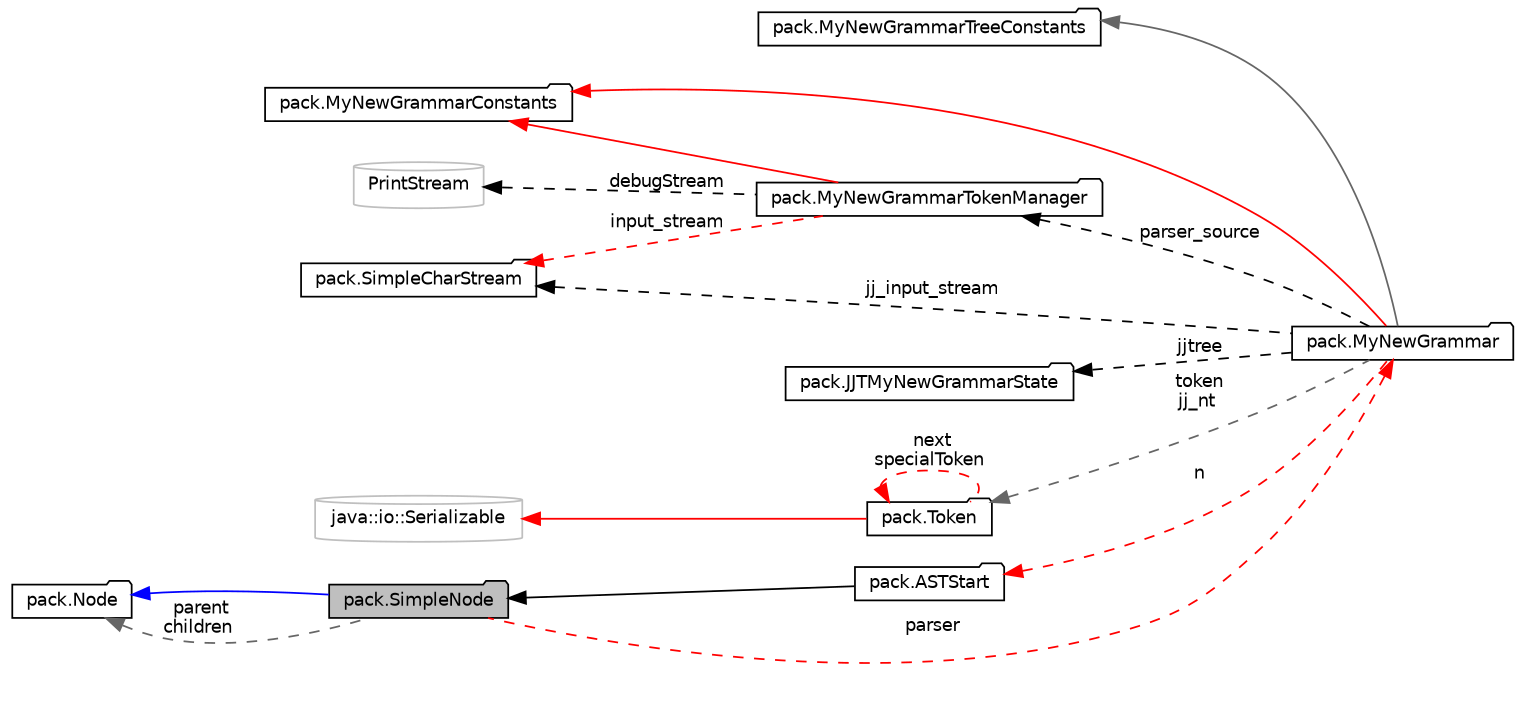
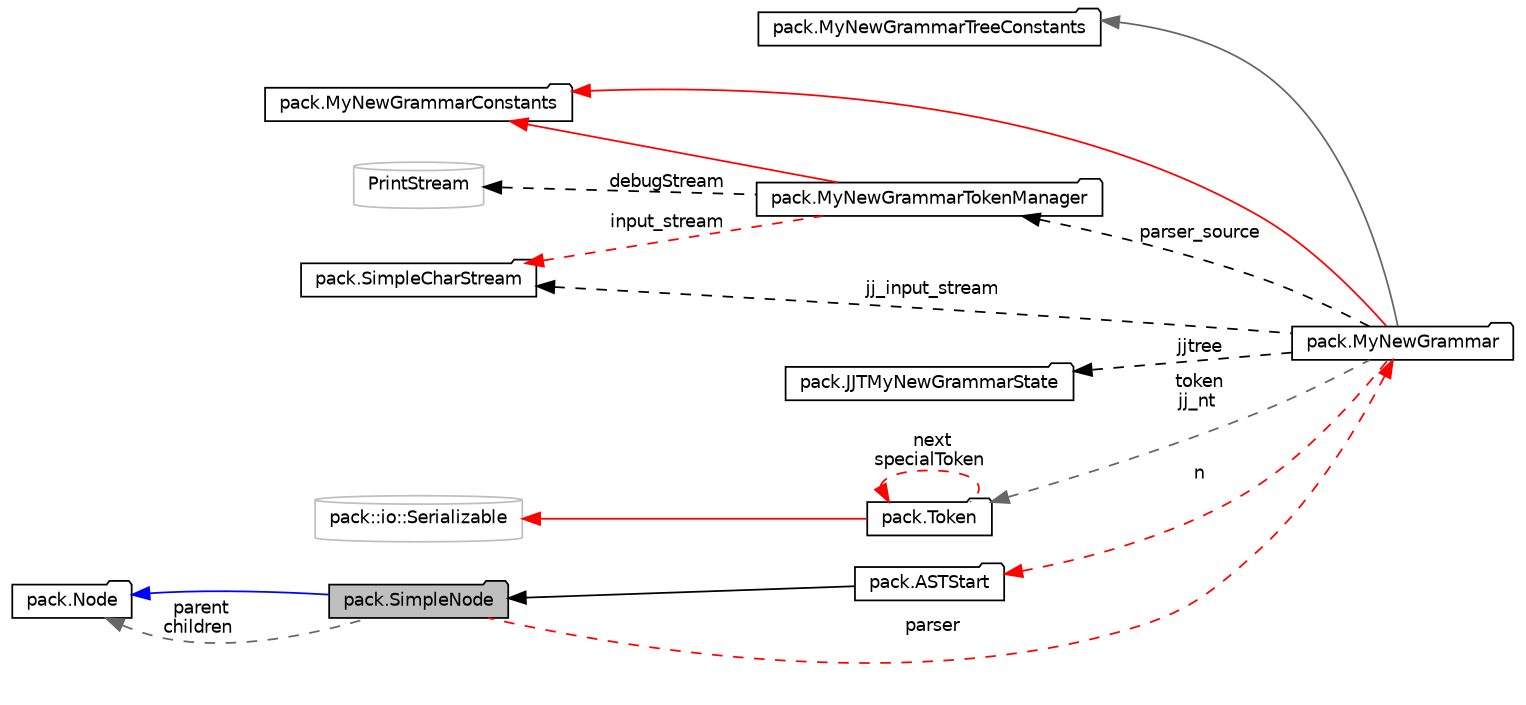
node "java::io::Serializable": label "java::io::Serializable" -> "pack::io::Serializable"
